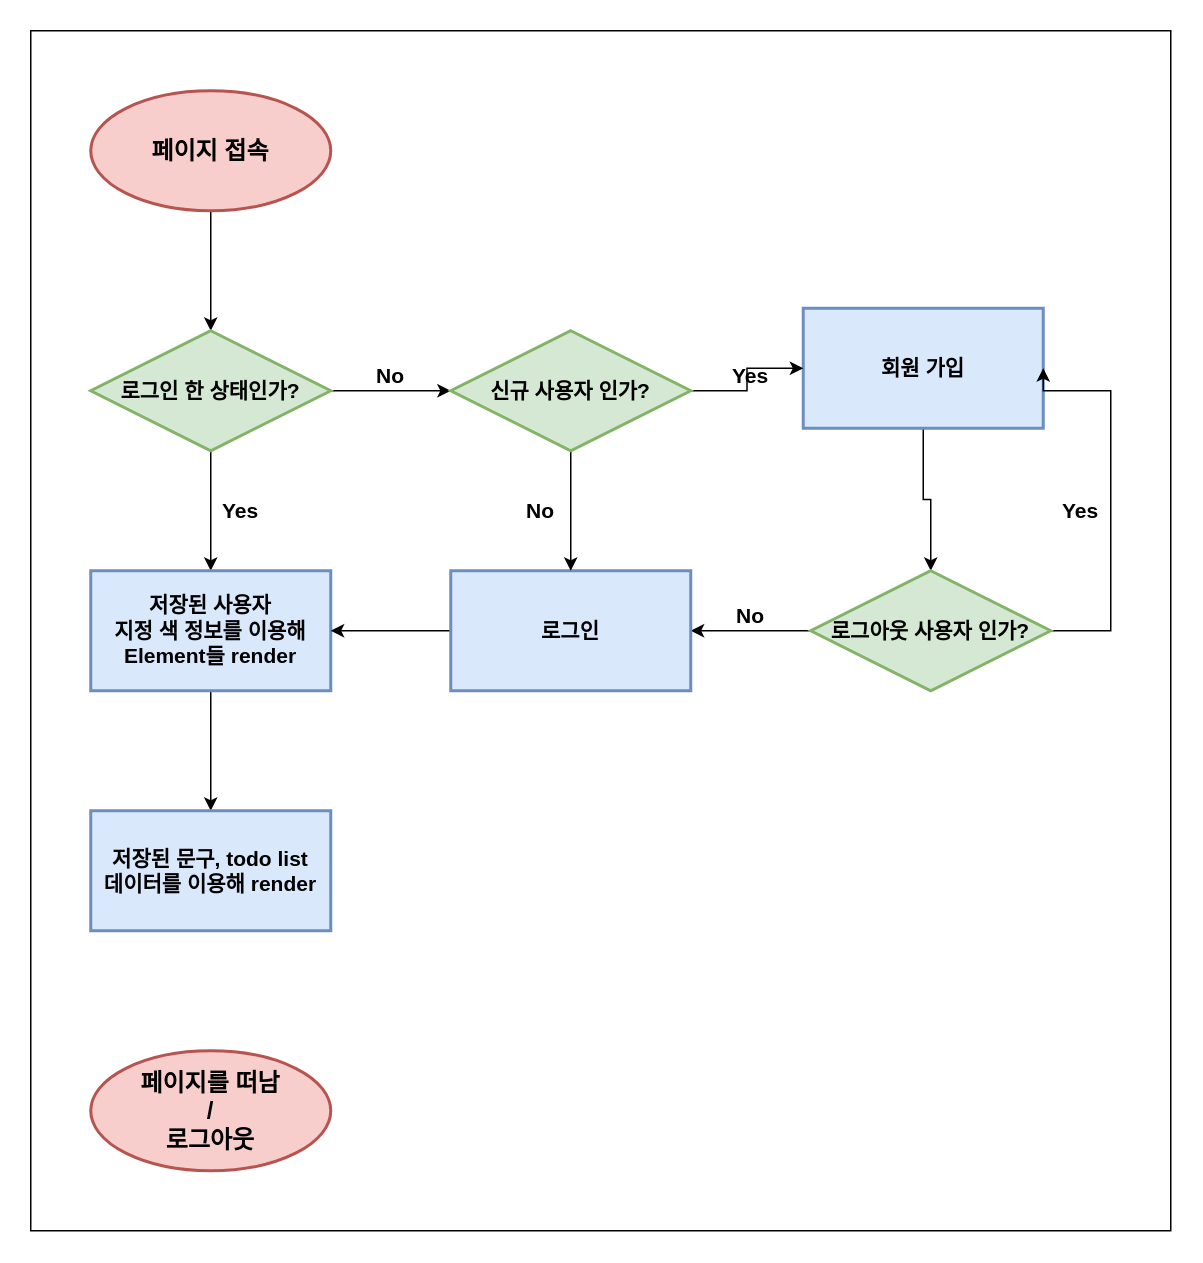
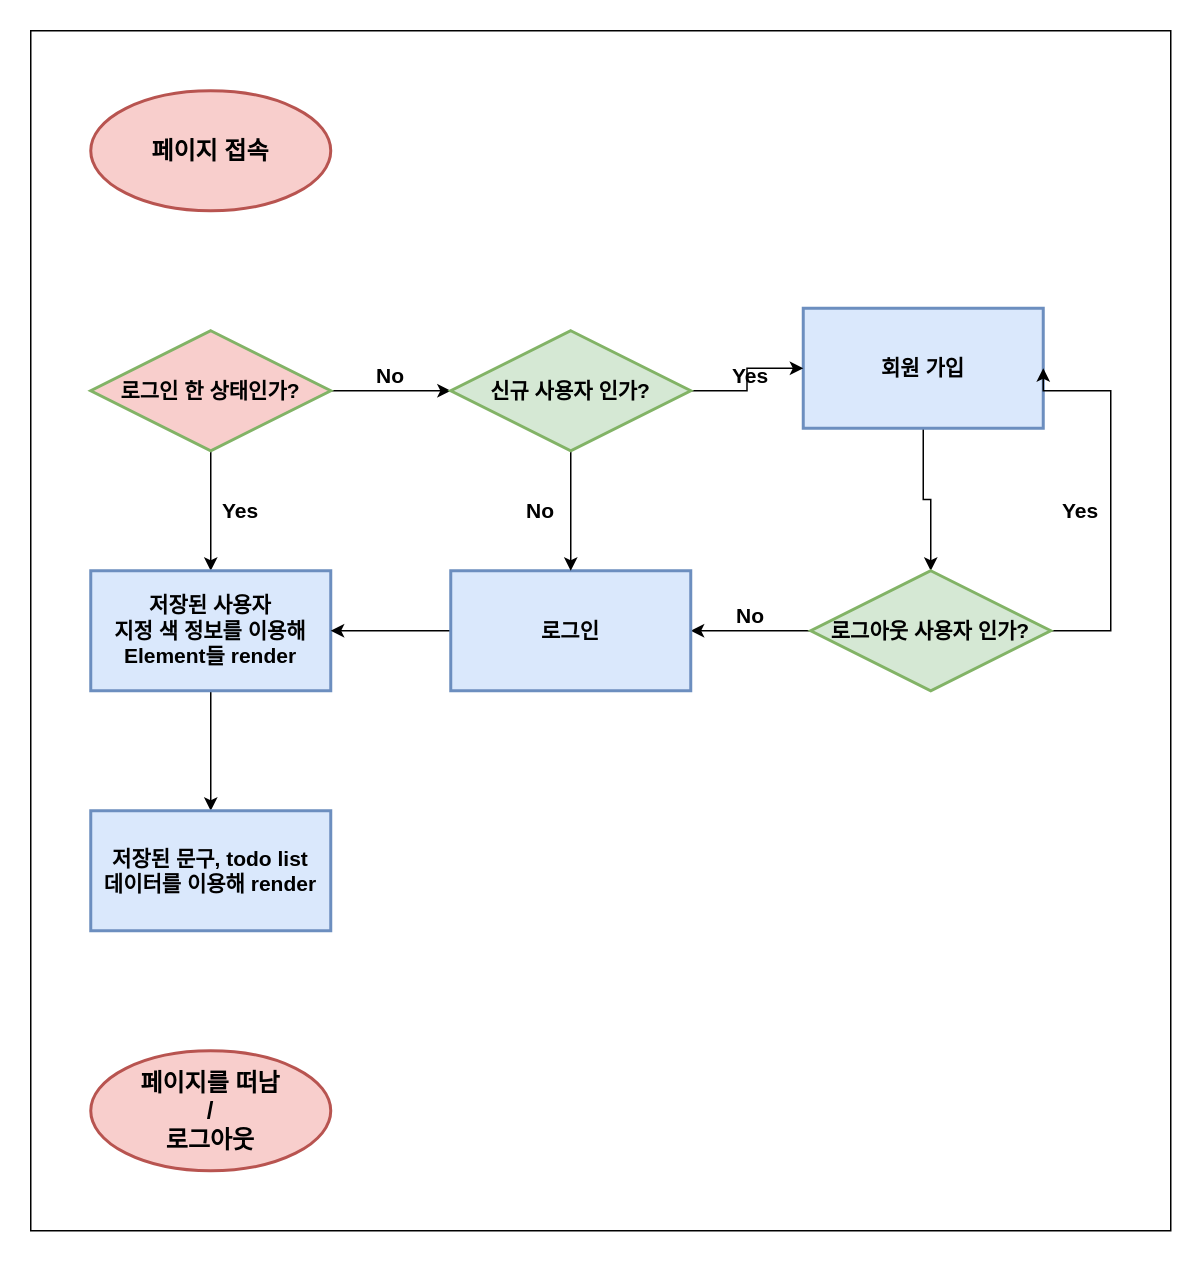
edge "페이지 접속" -> "로그인 한 상태인가?": removed
node "로그인 한 상태인가?": fillcolor #d5e8d4 -> #f8cecc
